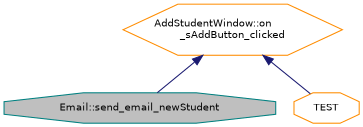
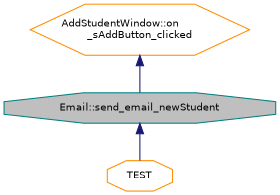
edge "TEST" -> "AddStudentWindow::on _sAddButton_clicked": now "TEST" -> "Email::send_email_newStudent"
